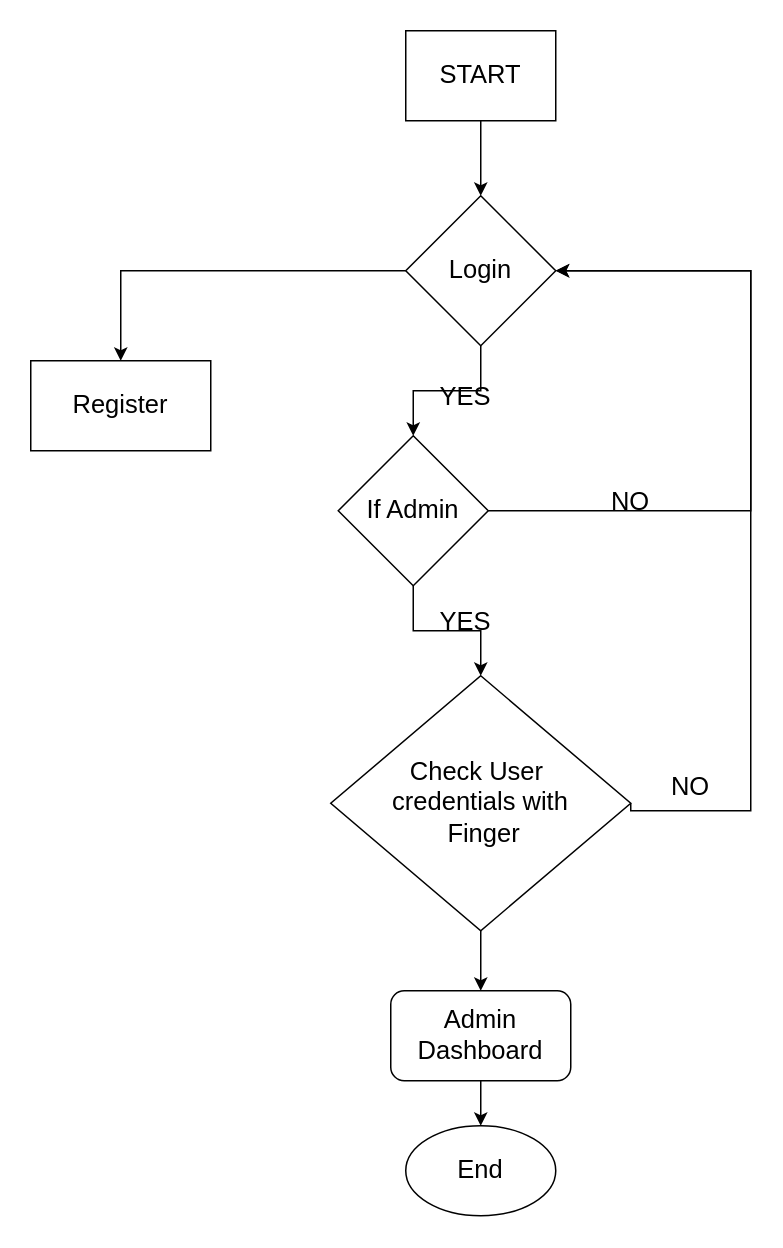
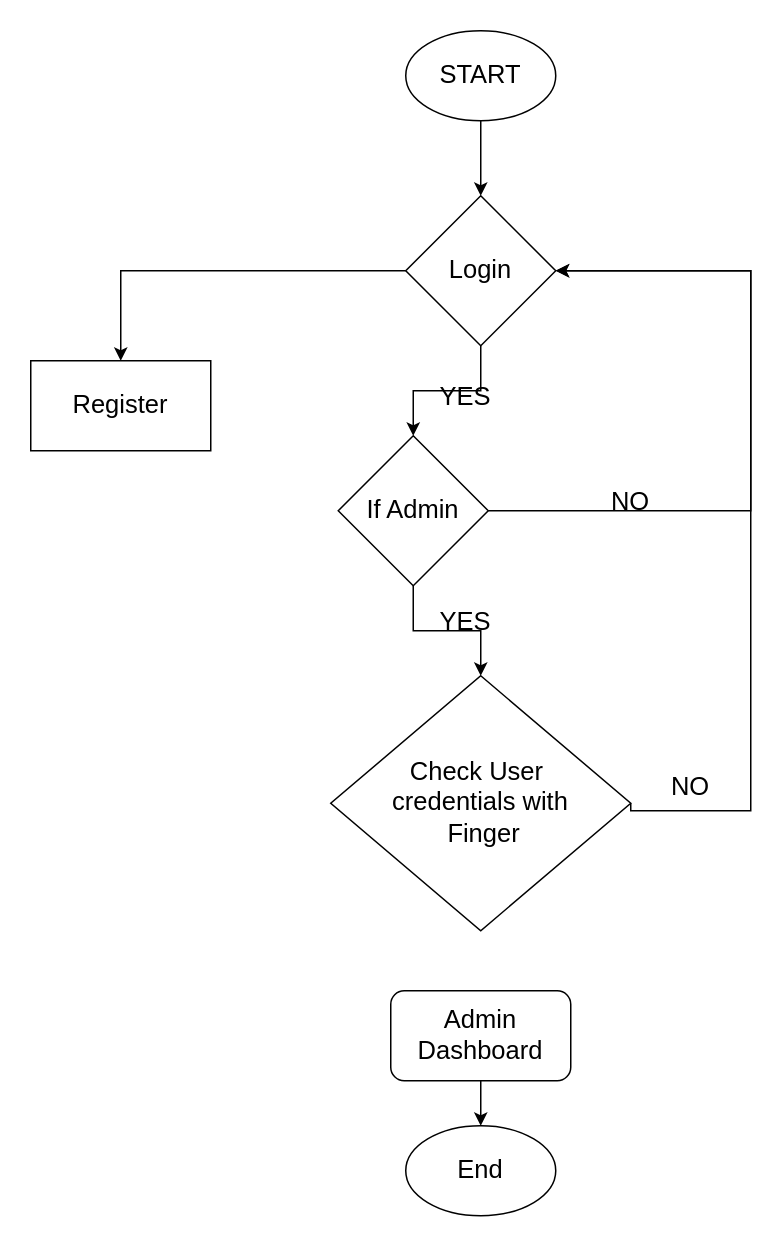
node "START": shape rectangle -> ellipse
edge "Check User credentials with Finger" -> "Admin Dashboard": removed
